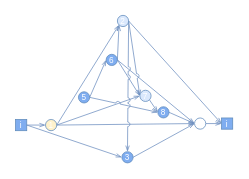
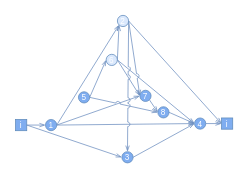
node "6": fillcolor #7fadf0 -> #dae8fc
node "7": fillcolor #dae8fc -> #7fadf0
node "4": fillcolor #ffffff -> #7fadf0
node "1": fillcolor #fff2cc -> #7fadf0
